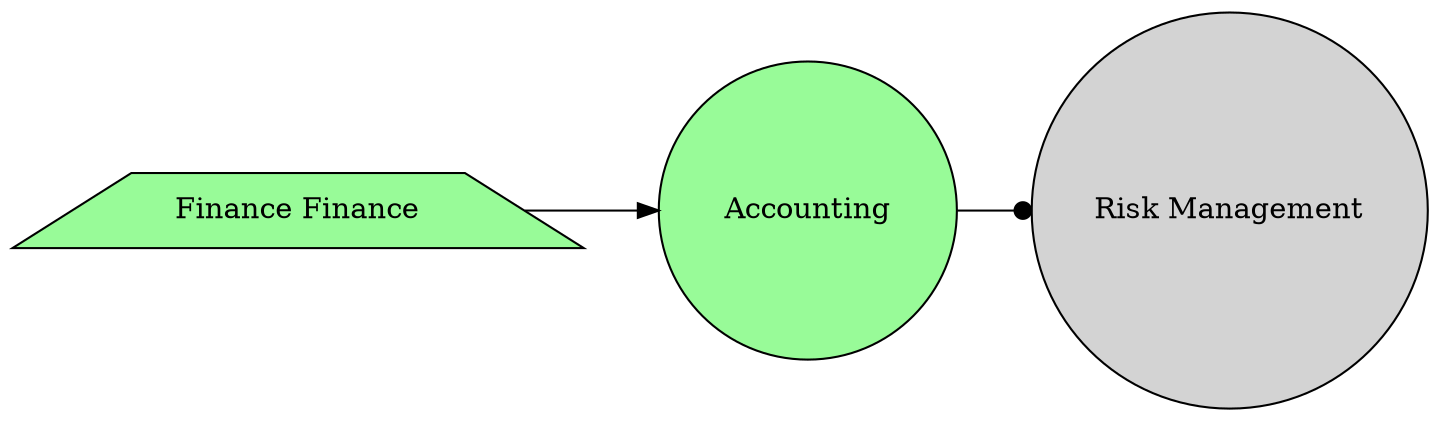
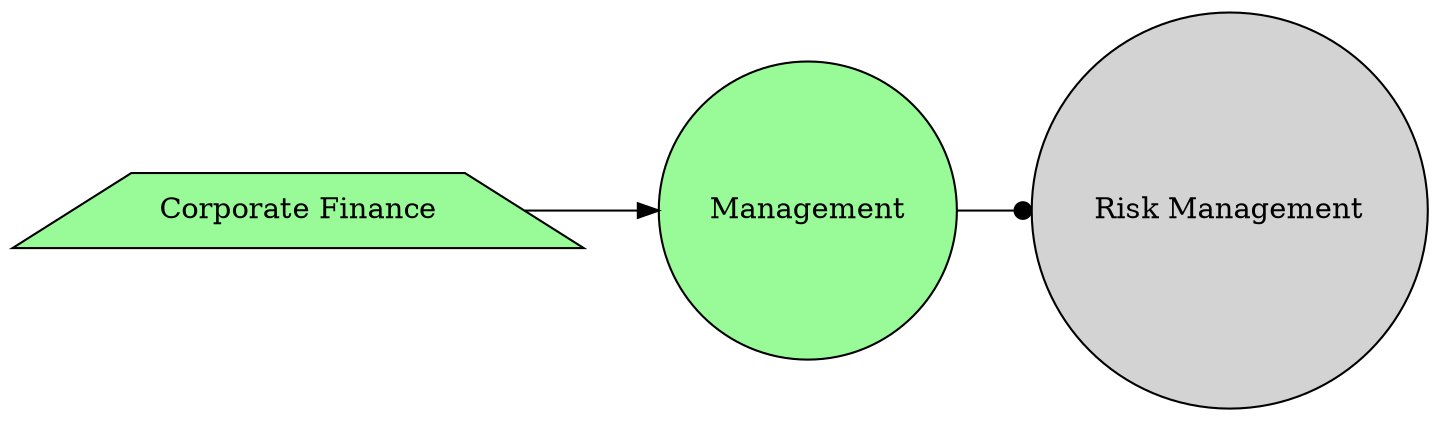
node "Finance Finance": label "Finance Finance" -> "Corporate Finance"
node "Accounting": label "Accounting" -> "Management"
